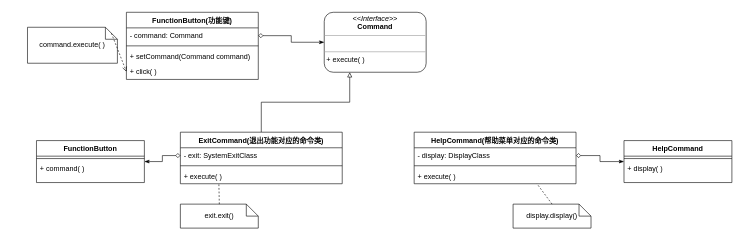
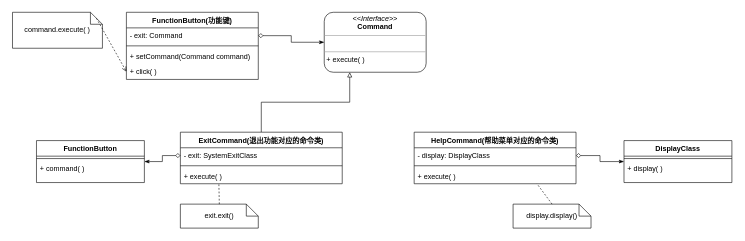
node "- command: Command": label "- command: Command" -> "- exit: Command"
node "command.execute( )": moved (72, 45) -> (57, 30)
node "HelpCommand": label "HelpCommand" -> "DisplayClass"
